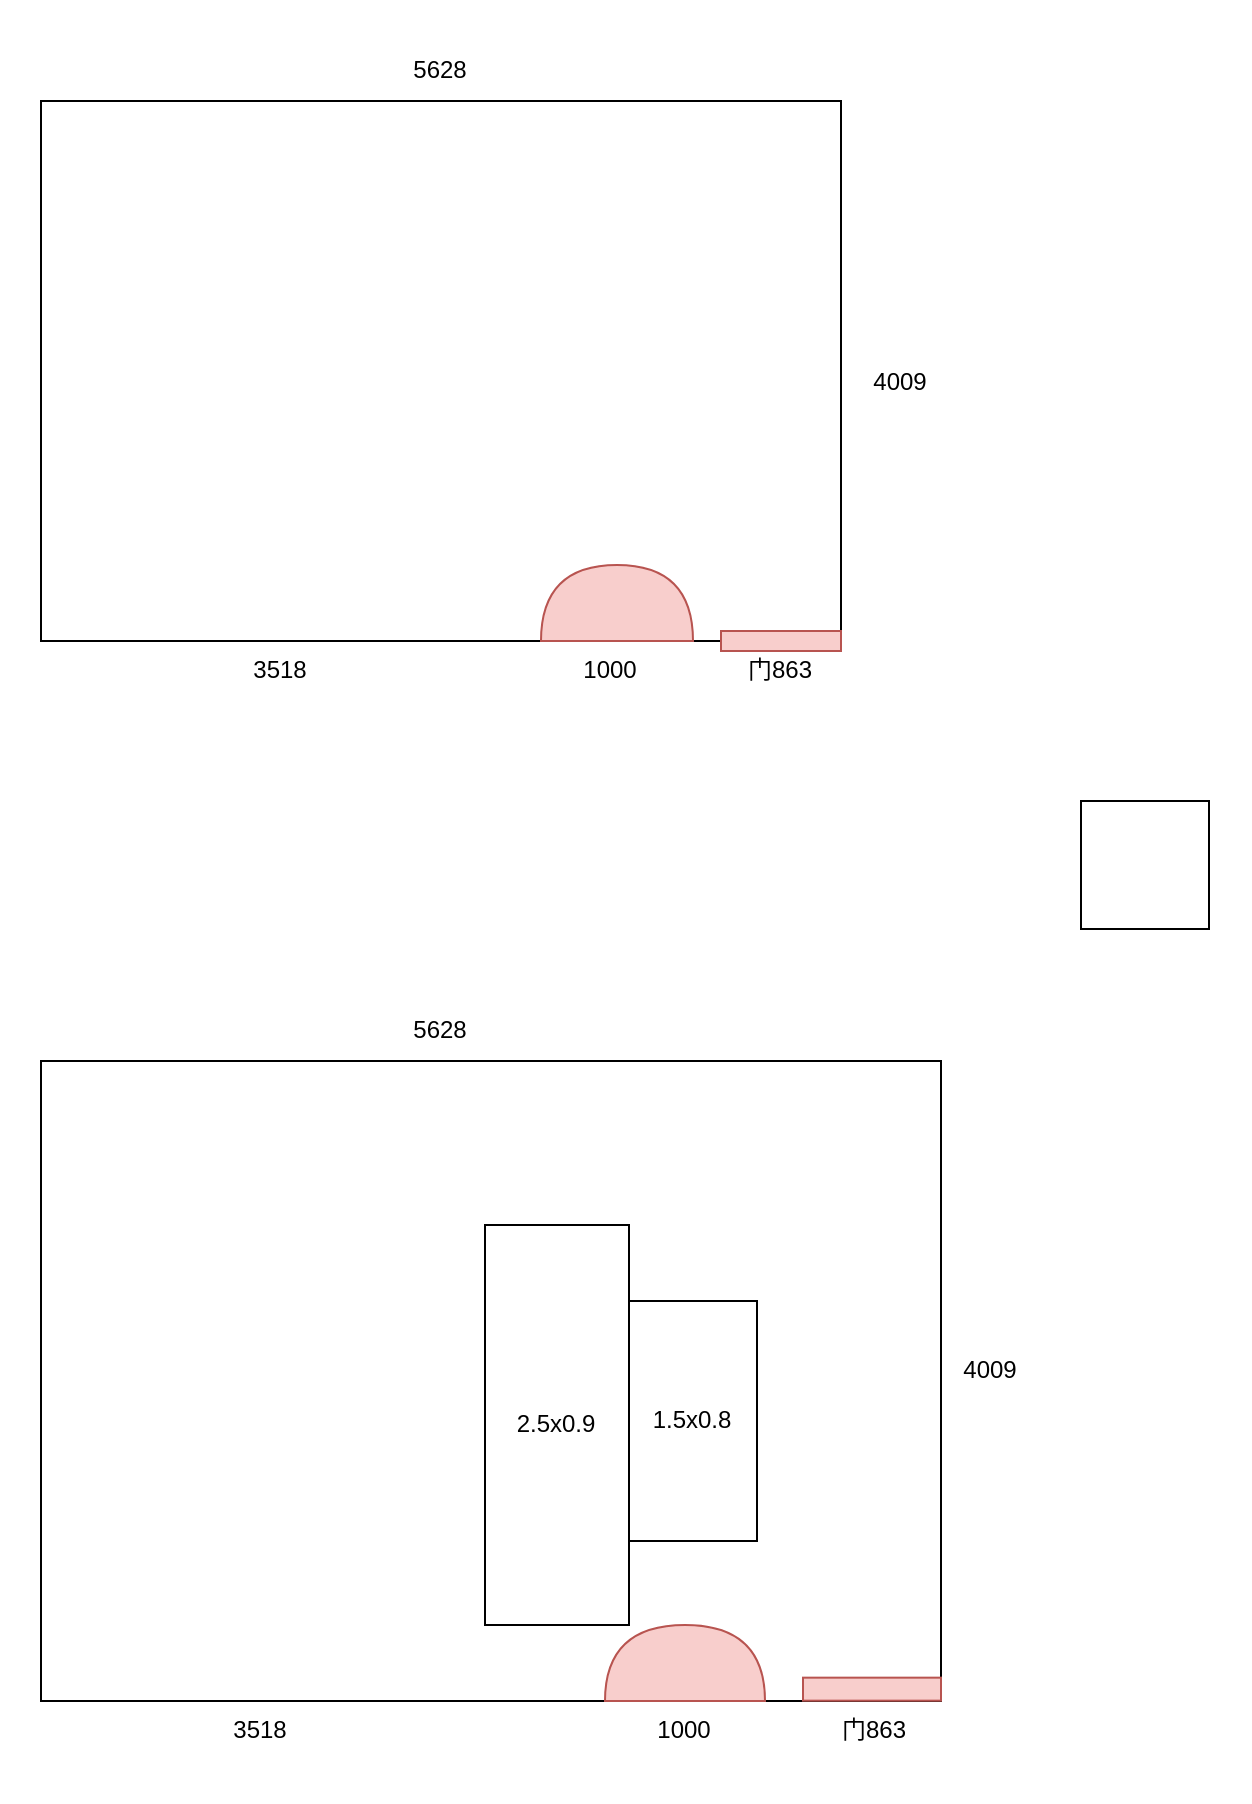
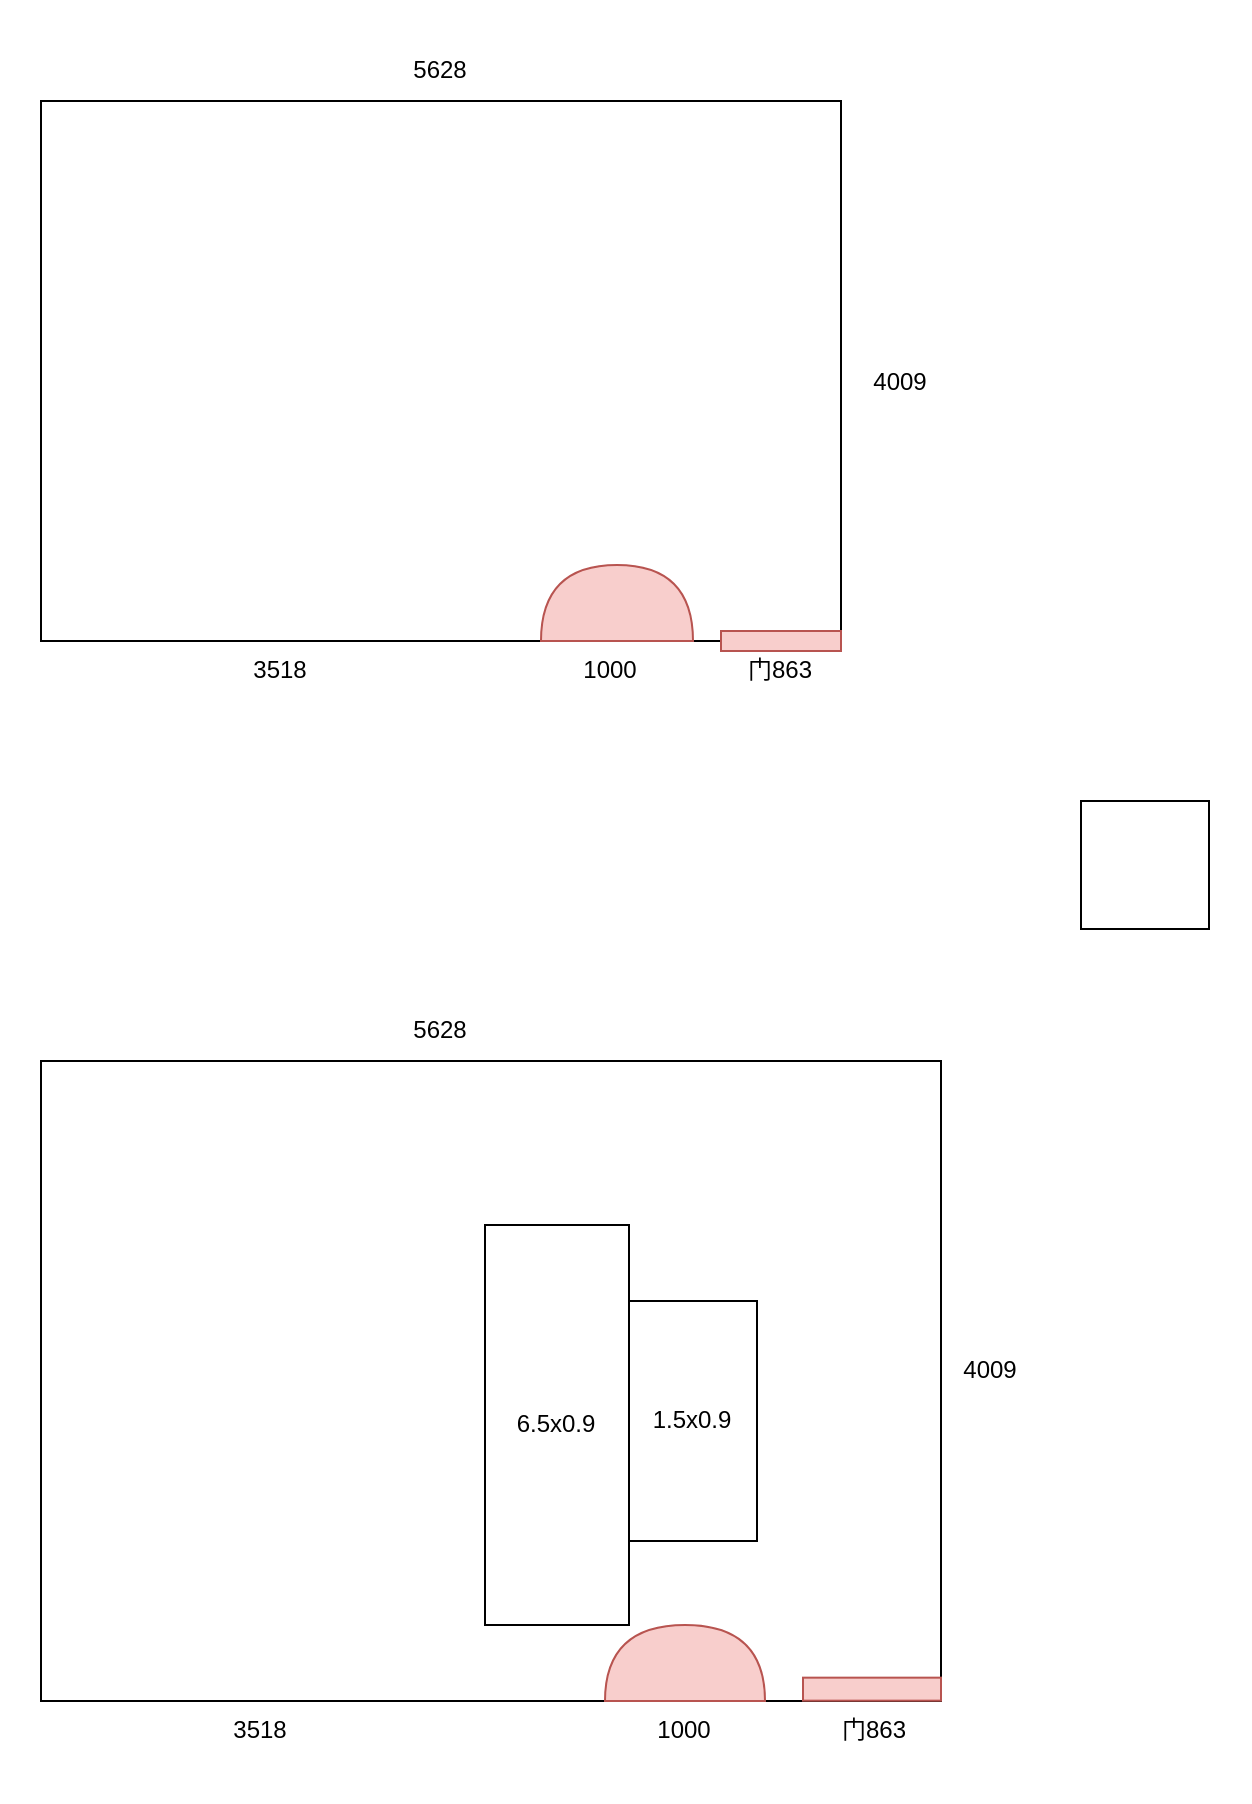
node "1.5x0.8": label "1.5x0.8" -> "1.5x0.9"
node "2.5x0.9": label "2.5x0.9" -> "6.5x0.9"
